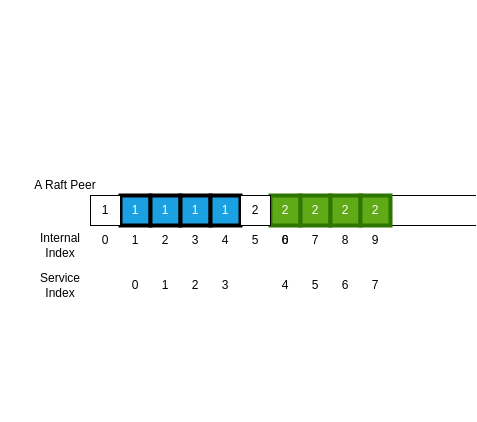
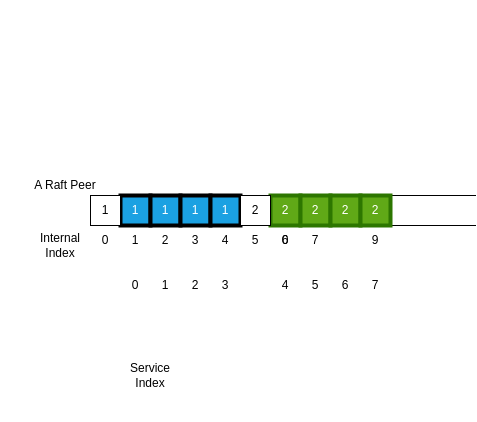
node "8": removed
node "Service Index": moved (61, 286) -> (151, 376)
